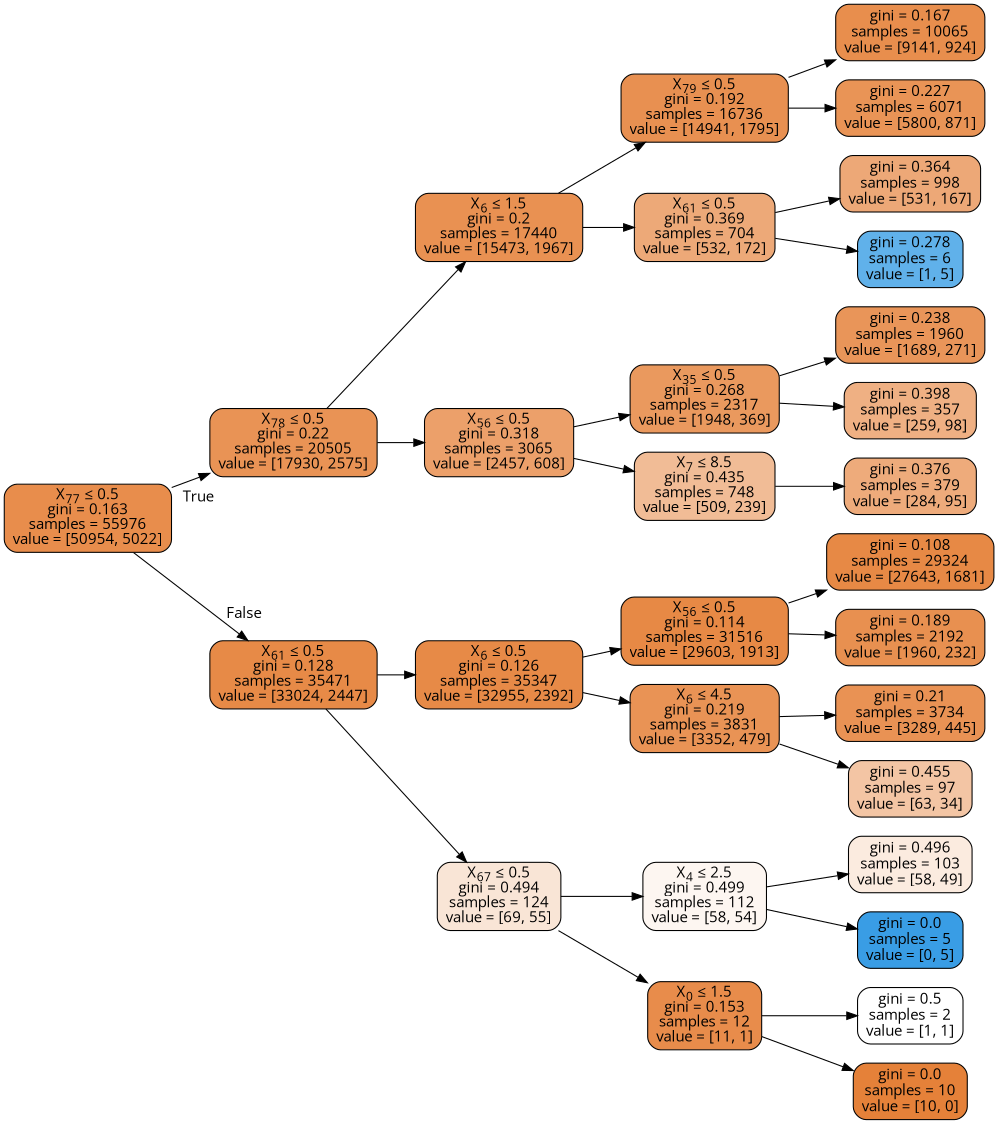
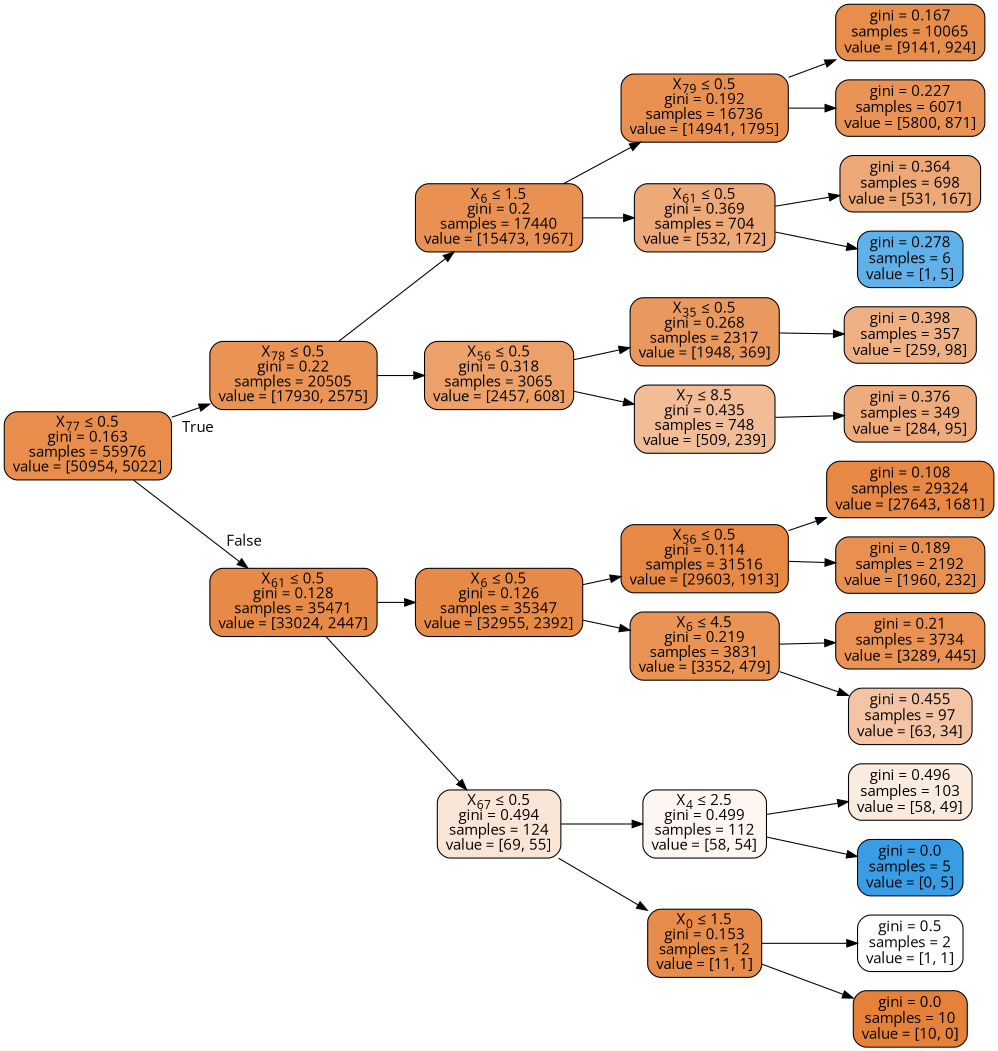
node "gini = 0.364": text "samples = 998" -> "samples = 698"
node "gini = 0.238": removed
node "gini = 0.376": text "samples = 379" -> "samples = 349"
